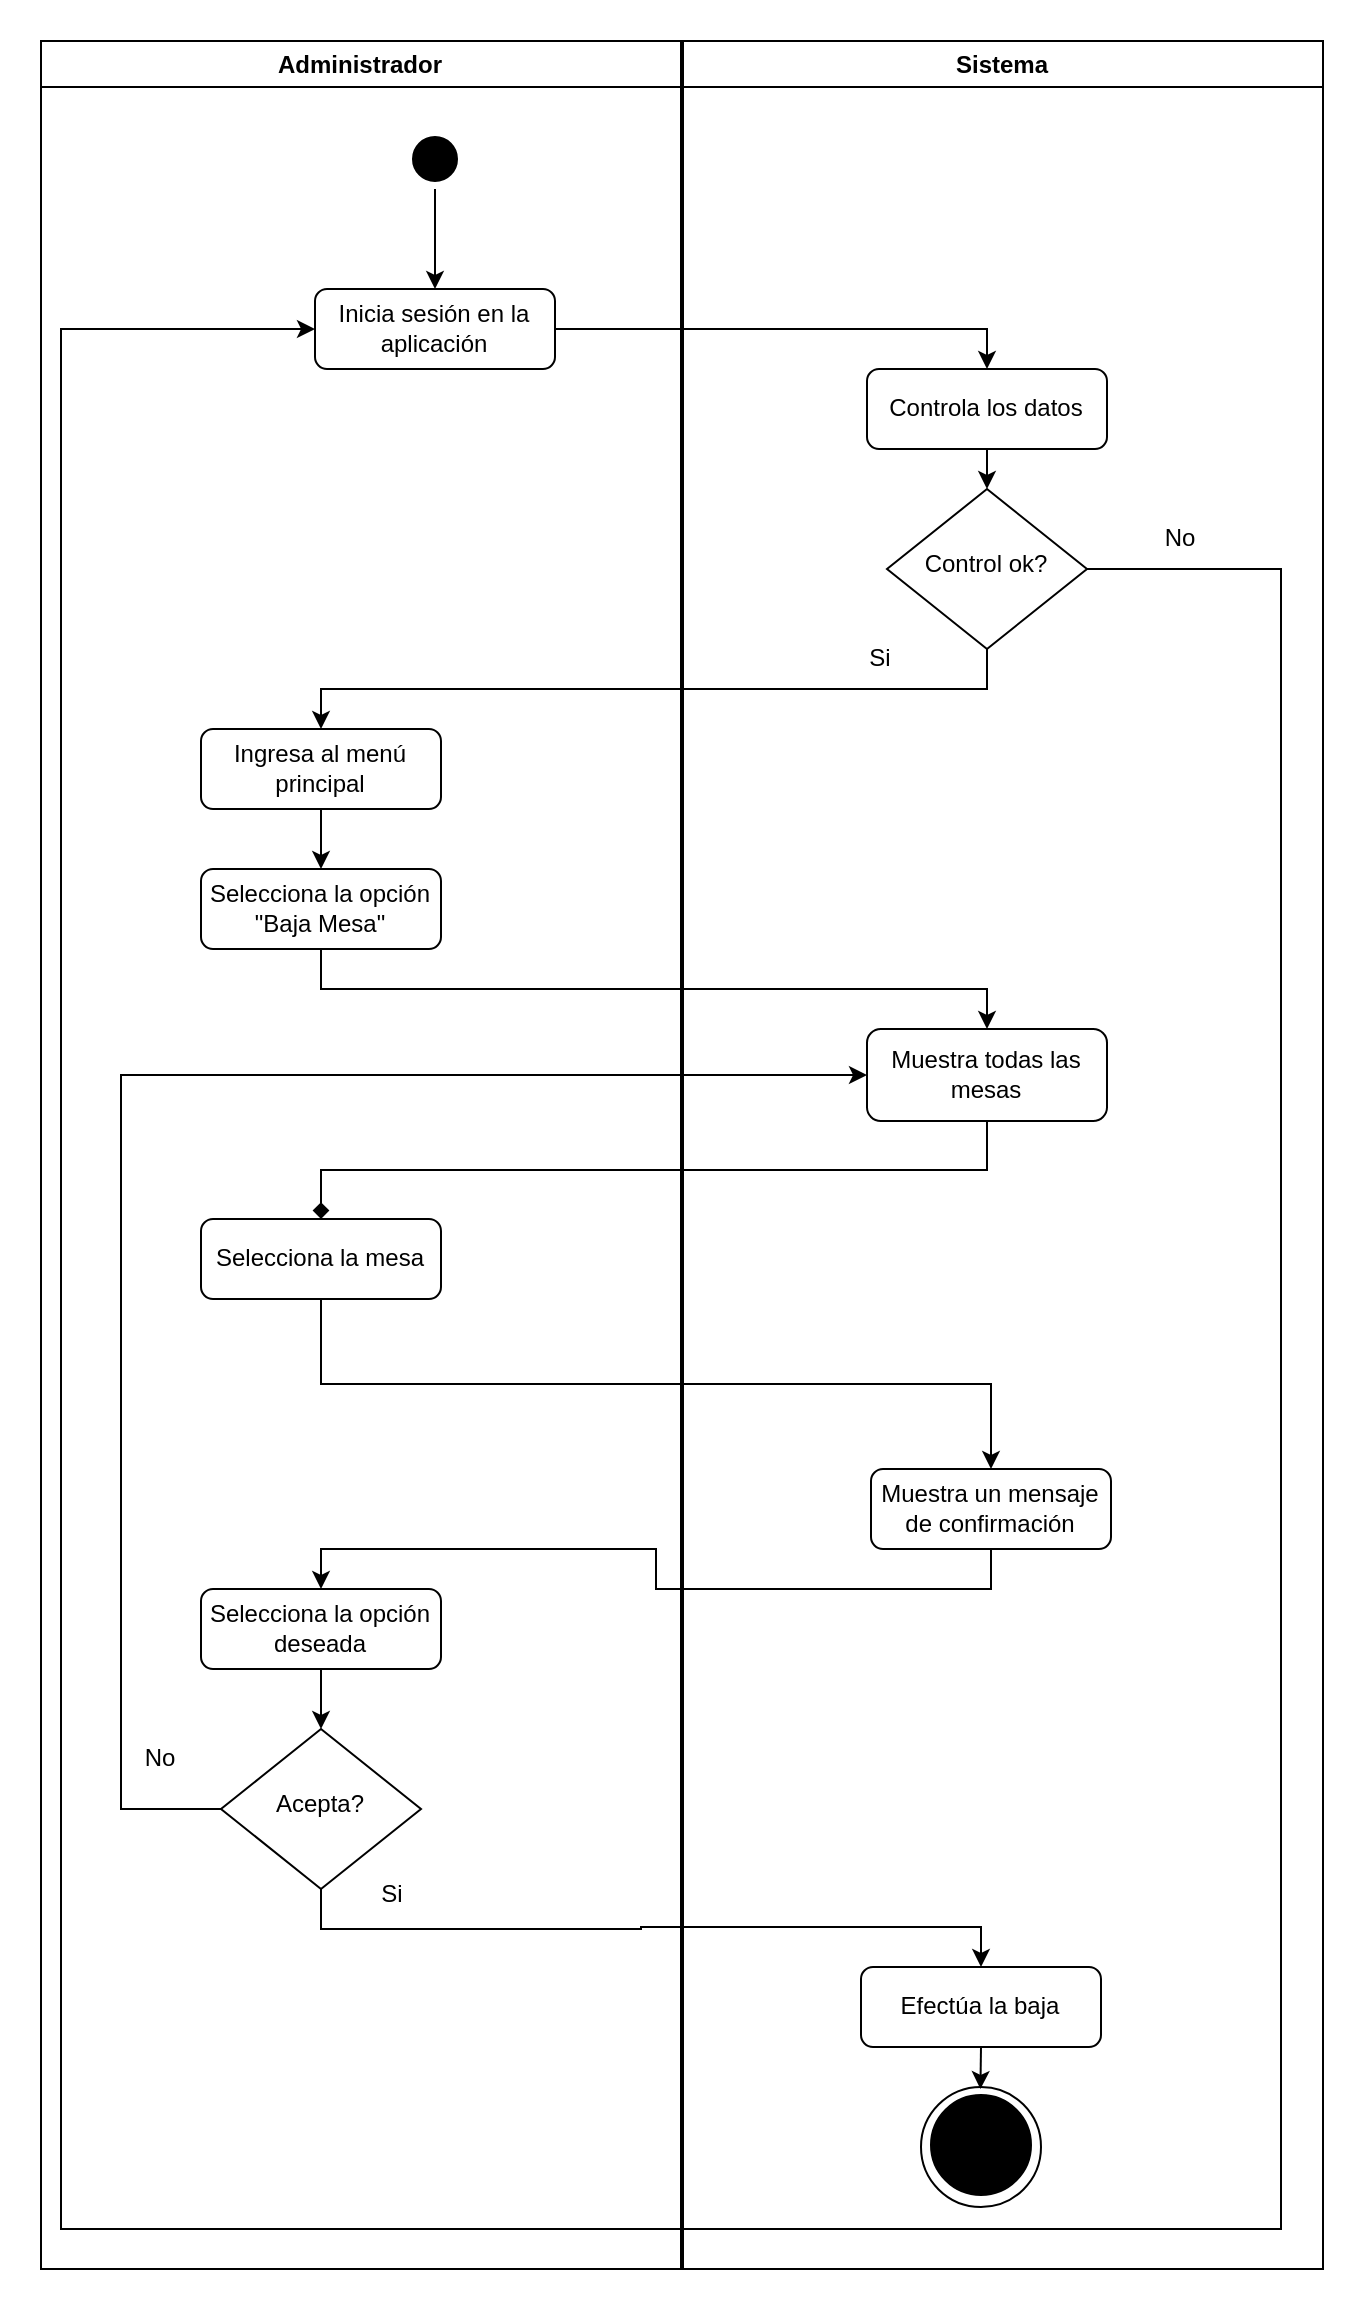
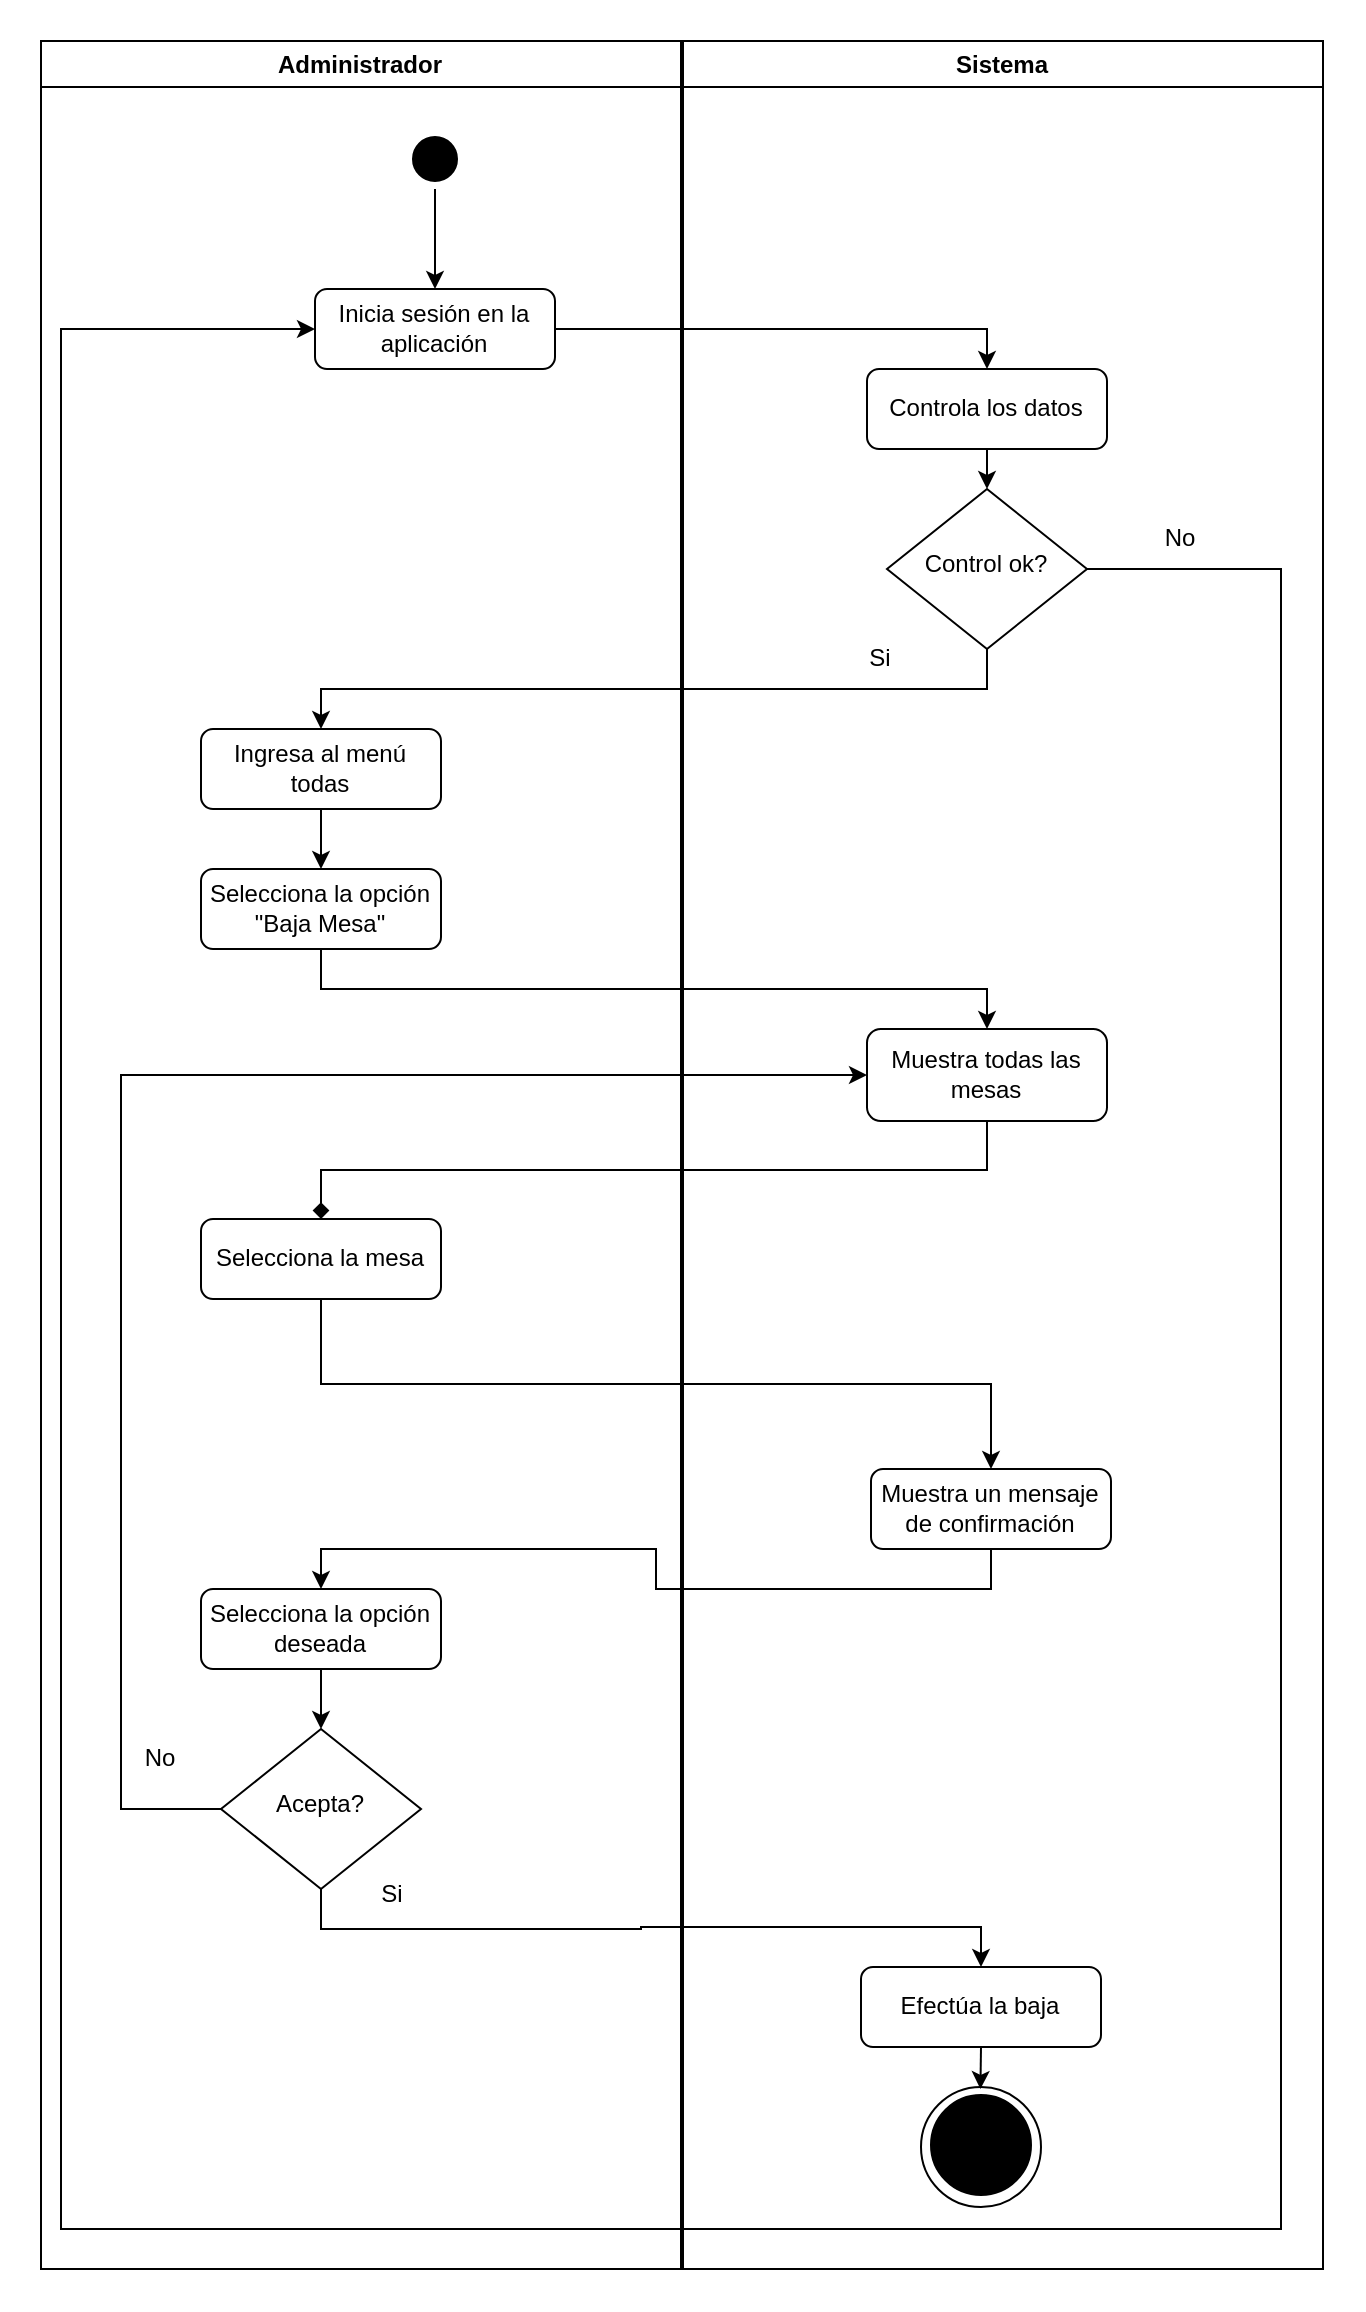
node "Ingresa al menú principal": label "Ingresa al menú principal" -> "Ingresa al menú todas"
